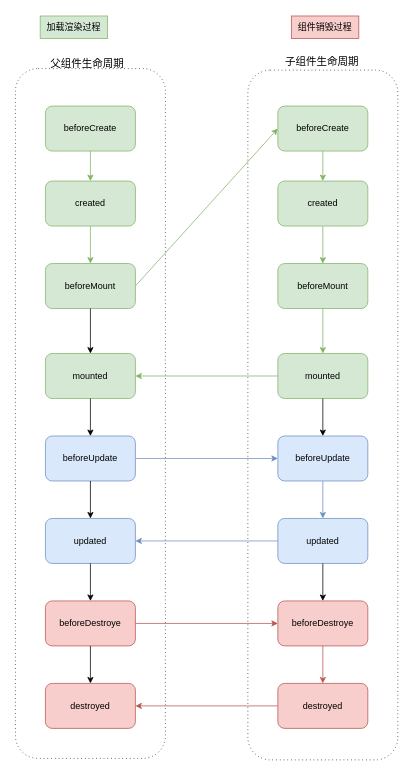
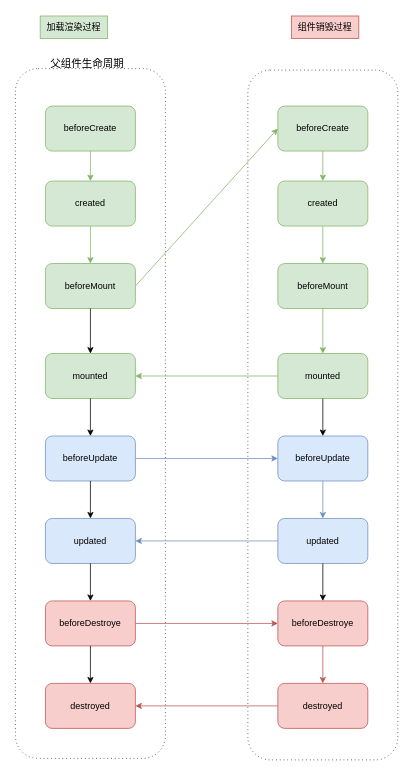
node "子组件生命周期": removed
